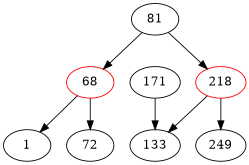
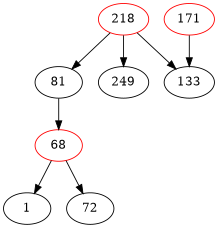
edge "81" -> "218": reversed
node "171": color black -> red
